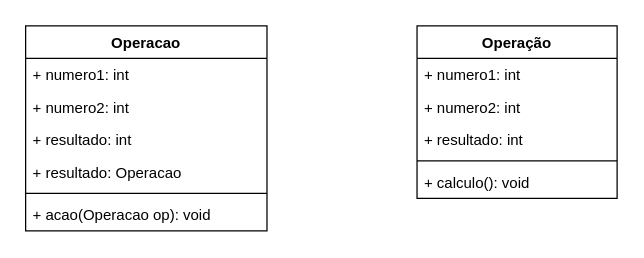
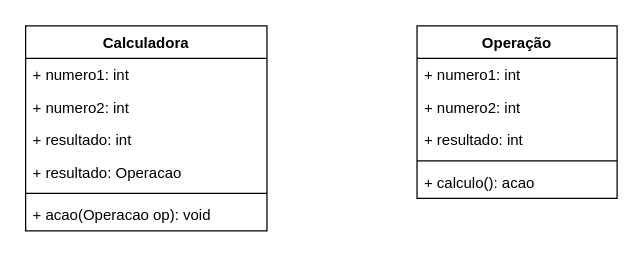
node "Operacao": label "Operacao" -> "Calculadora"
node "+ calculo(): void": label "+ calculo(): void" -> "+ calculo(): acao"
